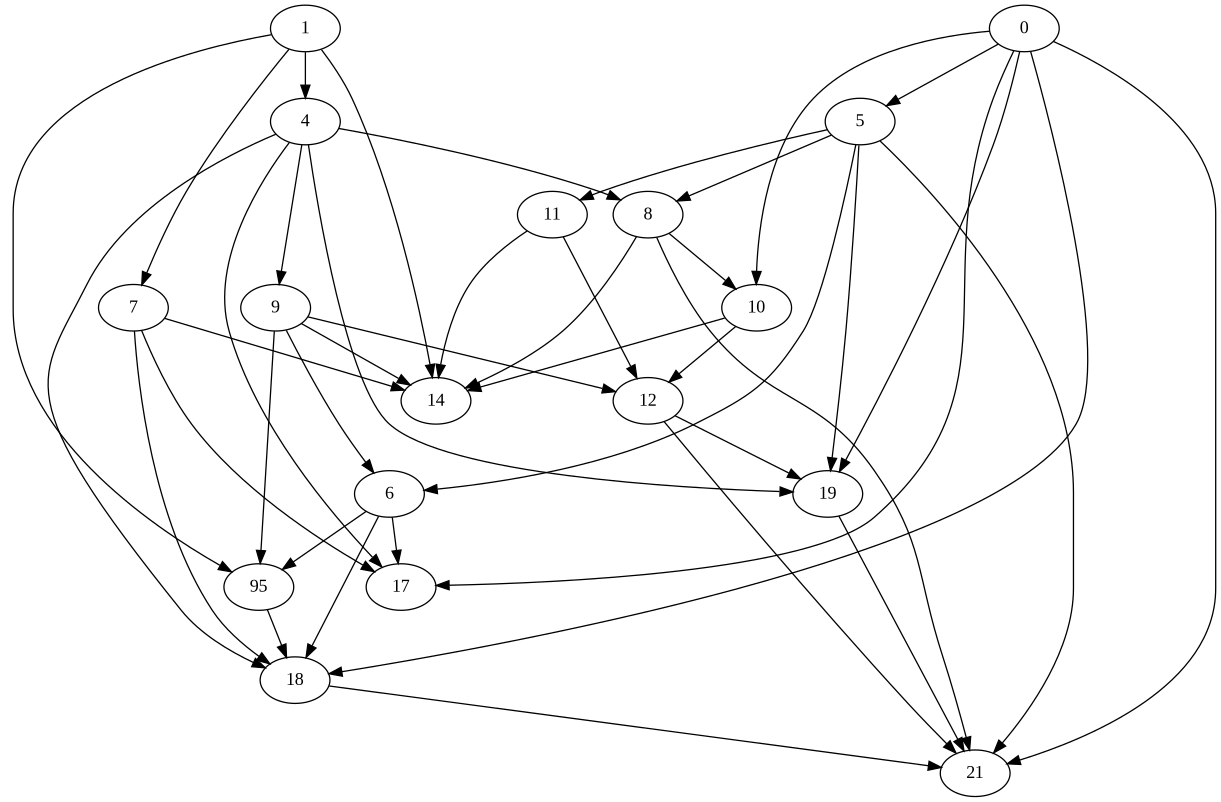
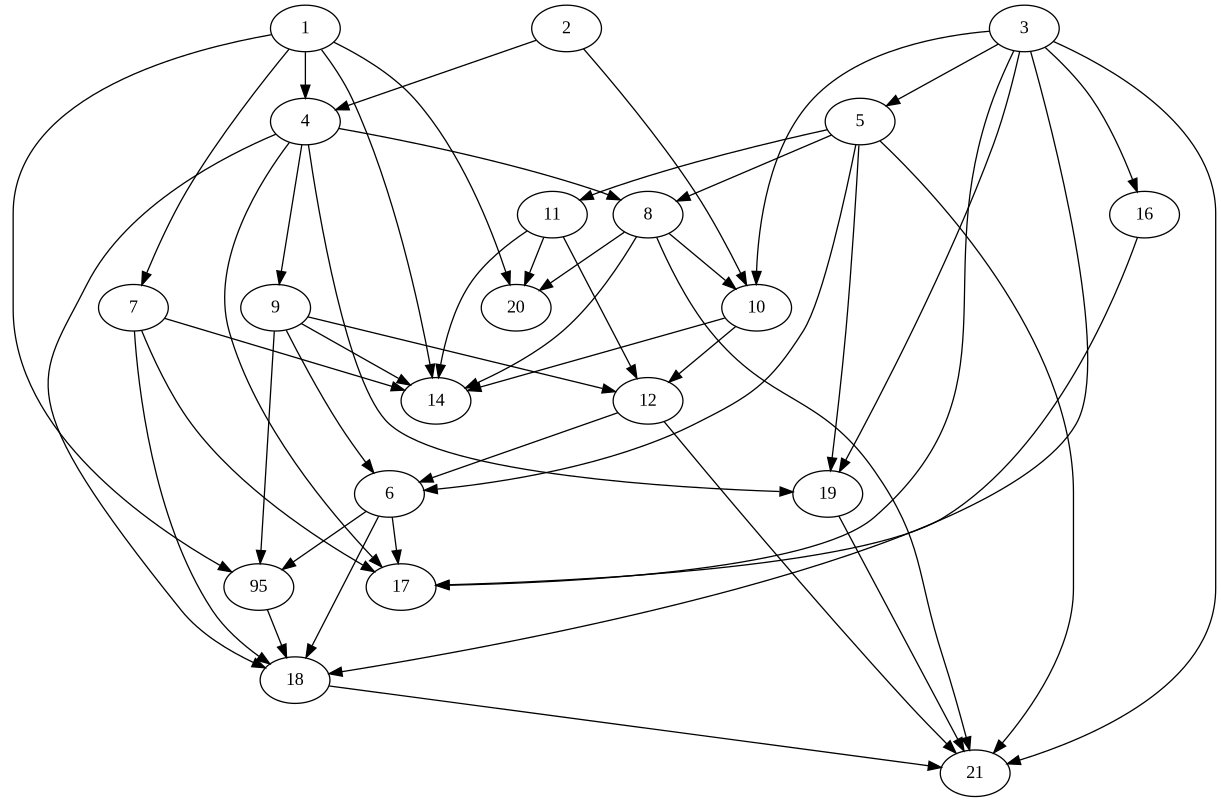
node "2": added
node "0": label "0" -> "3"
node "16": added
node "20": added
edge "12" -> "19": now "12" -> "6"
